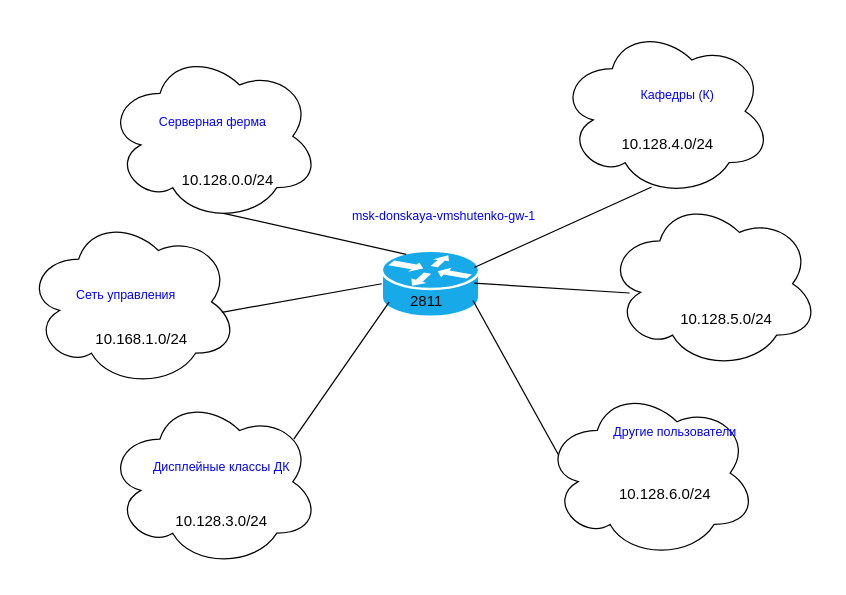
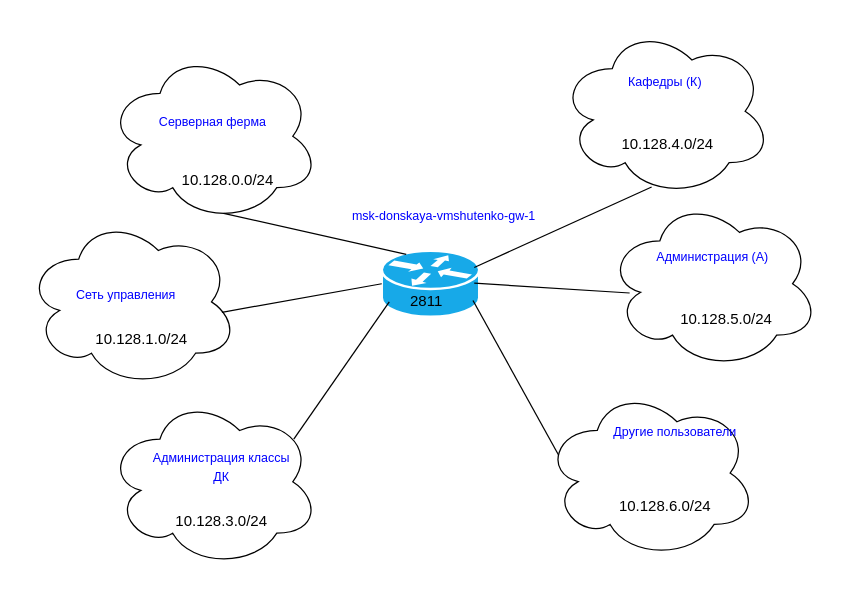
node "Кафедры (К)": moved (678, 94) -> (666, 82)
node "Администрация (А)": added
node "10.168.1.0/24": label "10.168.1.0/24" -> "10.128.1.0/24"
node "Дисплейные классы ДК": label "Дисплейные классы ДК" -> "Администрация классы ДК"
node "10.128.6.0/24": moved (666, 494) -> (666, 507)
